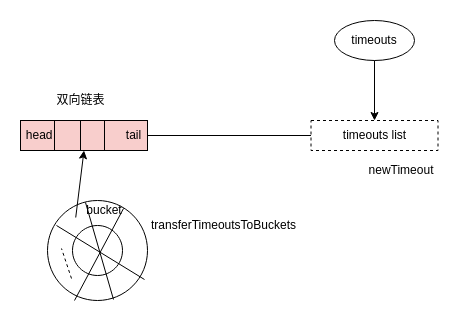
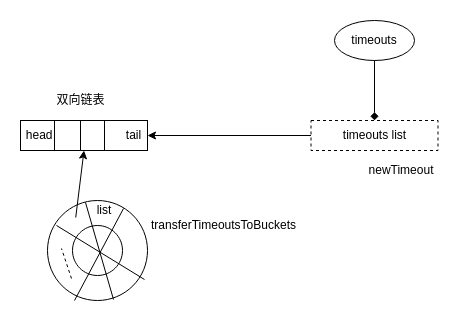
edge "timeouts" -> "timeouts list": arrowhead classic -> diamond
node "head tail": fillcolor #f8cecc -> #ffffff
edge "head tail" -- "timeouts list": arrowhead none -> classic
node "bucket": label "bucket" -> "list"
